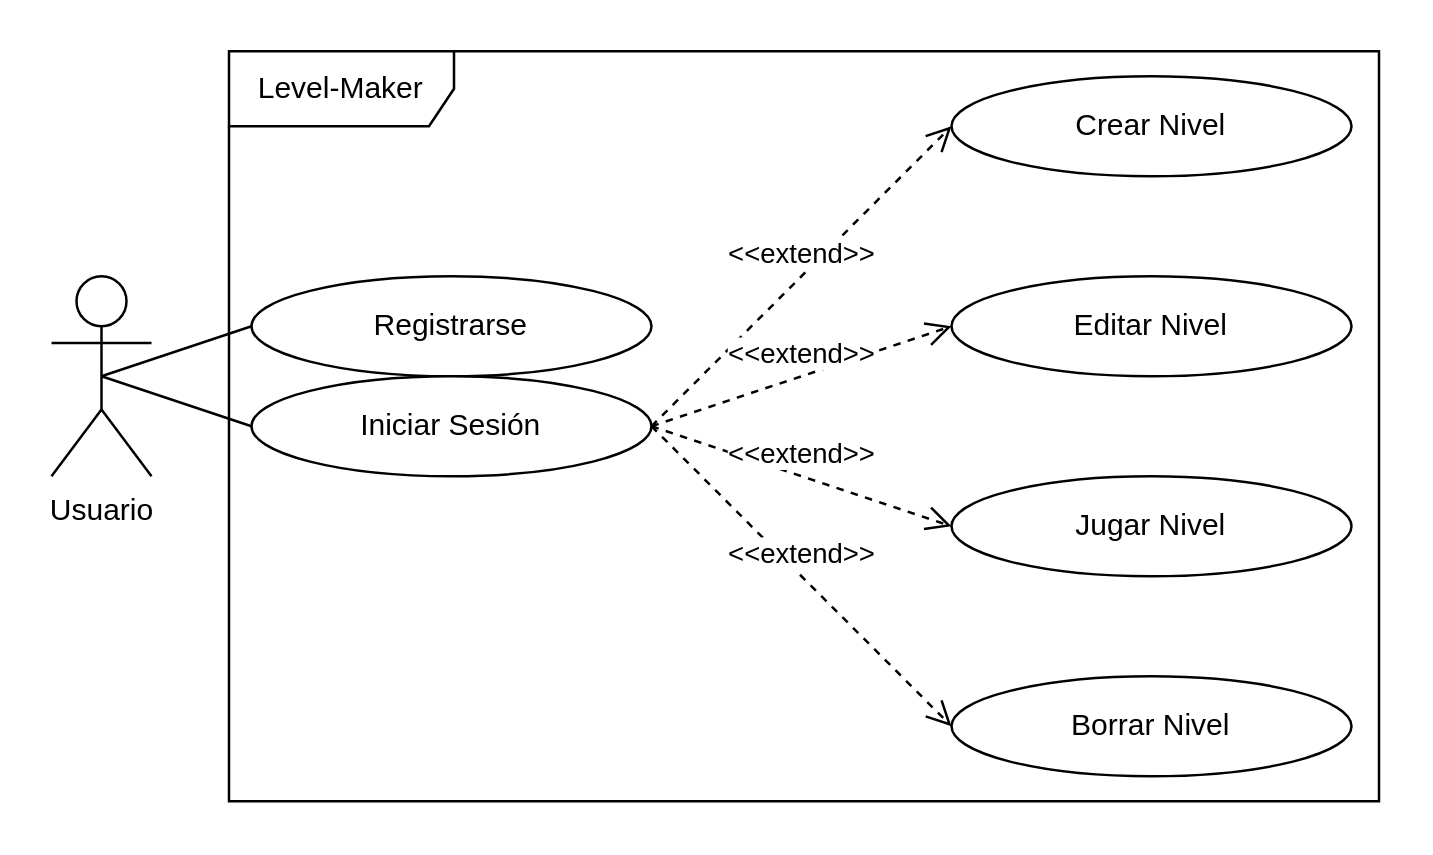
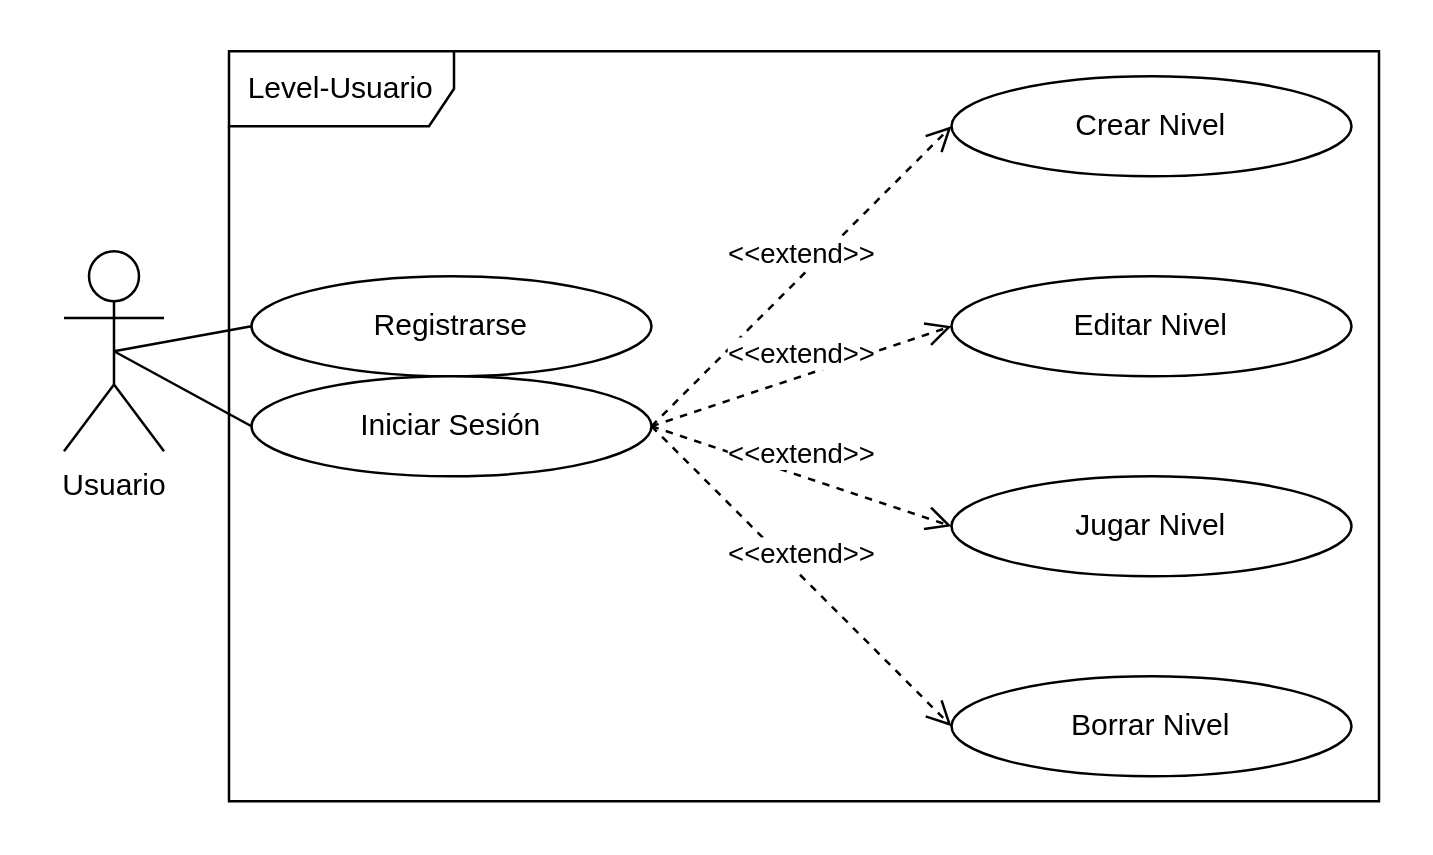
node "Level-Maker": label "Level-Maker" -> "Level-Usuario"
node "Usuario": moved (101, 376) -> (114, 351)
